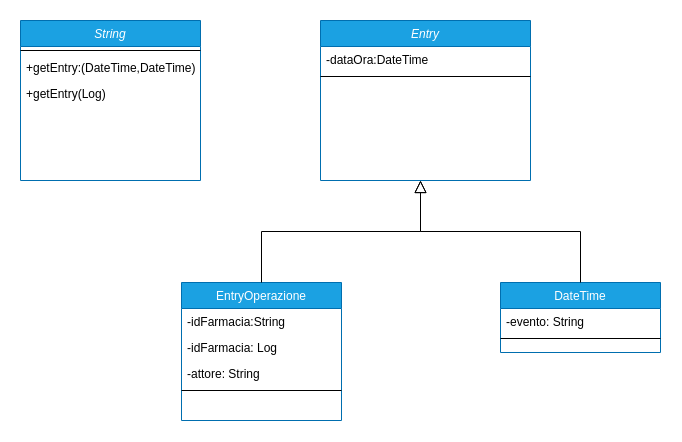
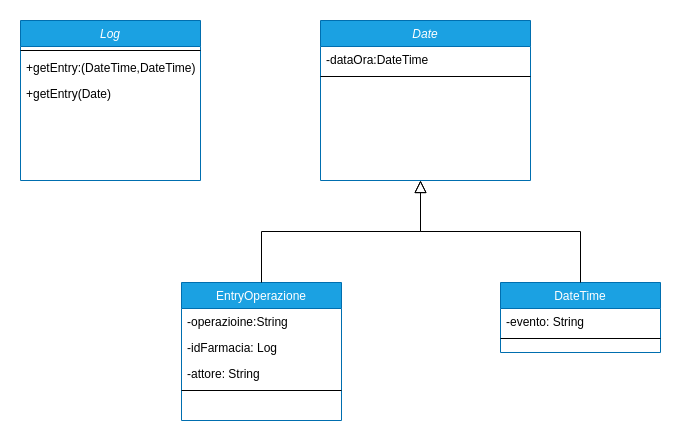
node "String": label "String" -> "Log"
node "Entry": label "Entry" -> "Date"
node "+getEntry(Log)": label "+getEntry(Log)" -> "+getEntry(Date)"
node "-idFarmacia:String": label "-idFarmacia:String" -> "-operazioine:String"
